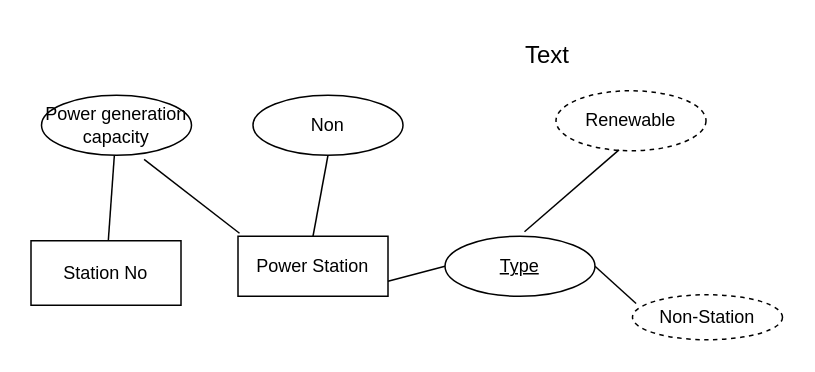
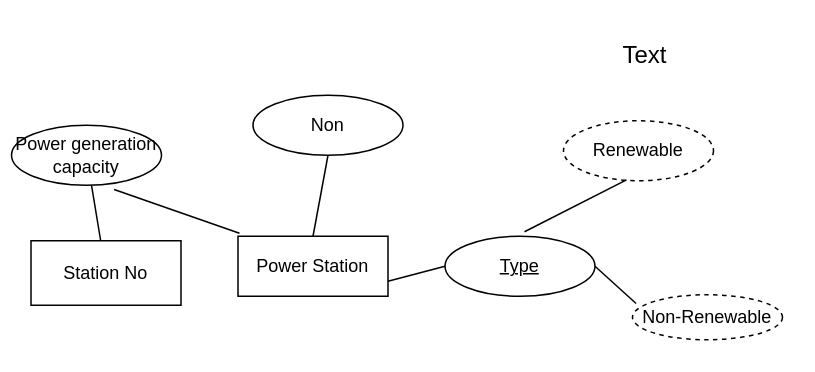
node "Text": moved (546, 54) -> (644, 54)
node "Renewable": moved (631, 121) -> (638, 151)
node "Power generation capacity": moved (116, 125) -> (86, 155)
node "Non-Station": label "Non-Station" -> "Non-Renewable"
